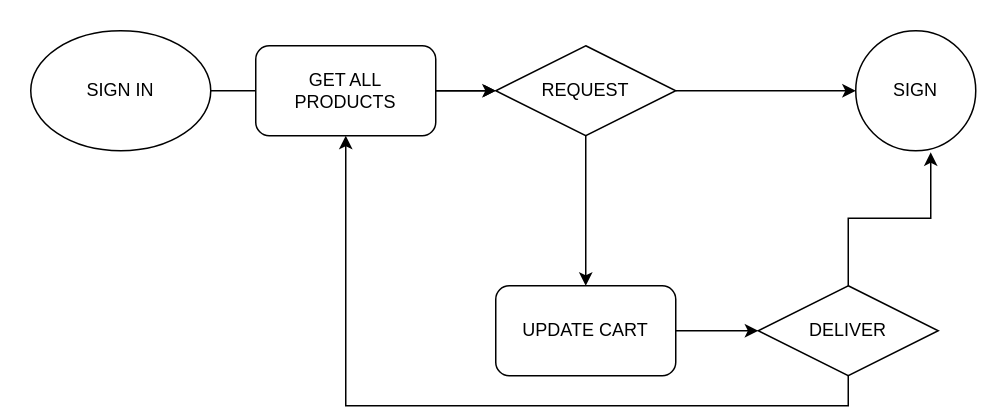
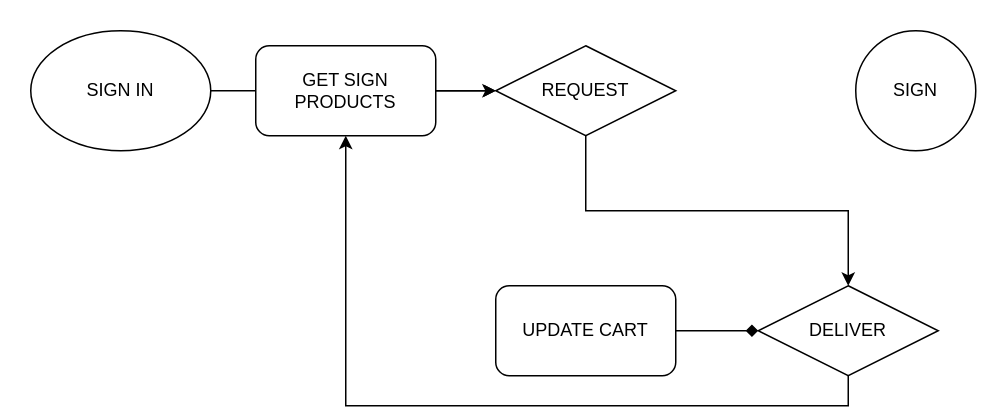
node "GET ALL PRODUCTS": label "GET ALL PRODUCTS" -> "GET SIGN PRODUCTS"
edge "REQUEST" -> "SIGN": removed
edge "DELIVER" -> "SIGN": removed
edge "REQUEST" -> "UPDATE CART": now "REQUEST" -> "DELIVER"
edge "UPDATE CART" -> "DELIVER": arrowhead classic -> diamond
